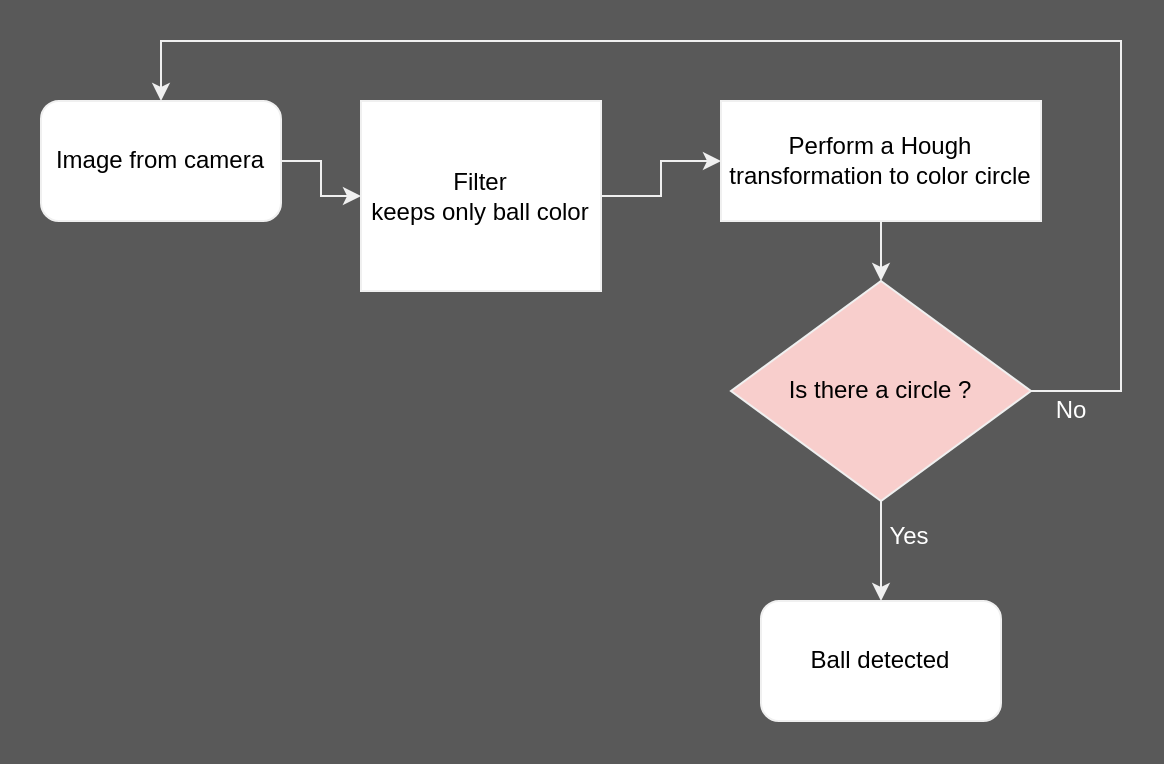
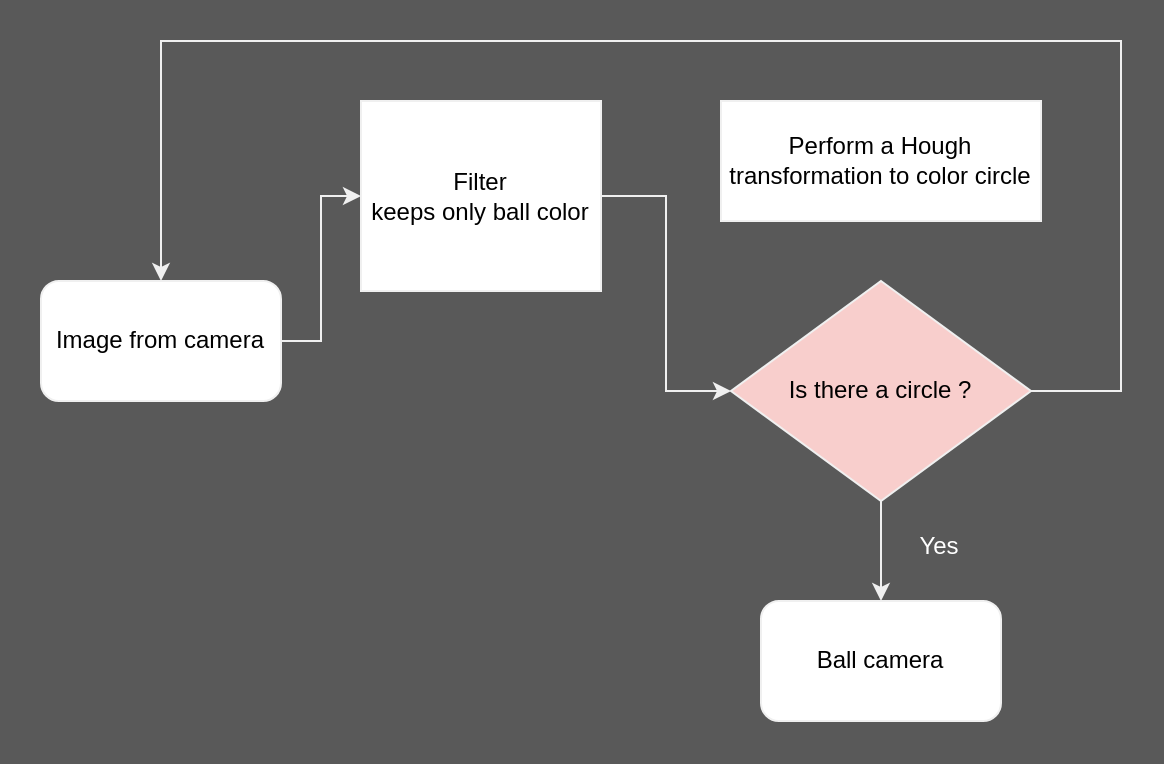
node "Image from camera": moved (161, 161) -> (161, 341)
edge "Filter keeps only ball color" -> "Perform a Hough transformation to color circle": now "Filter keeps only ball color" -> "Is there a circle ?"
edge "Perform a Hough transformation to color circle" -> "Is there a circle ?": removed
node "No": removed
node "Yes": moved (909, 537) -> (939, 547)
node "Ball detected": label "Ball detected" -> "Ball camera"
